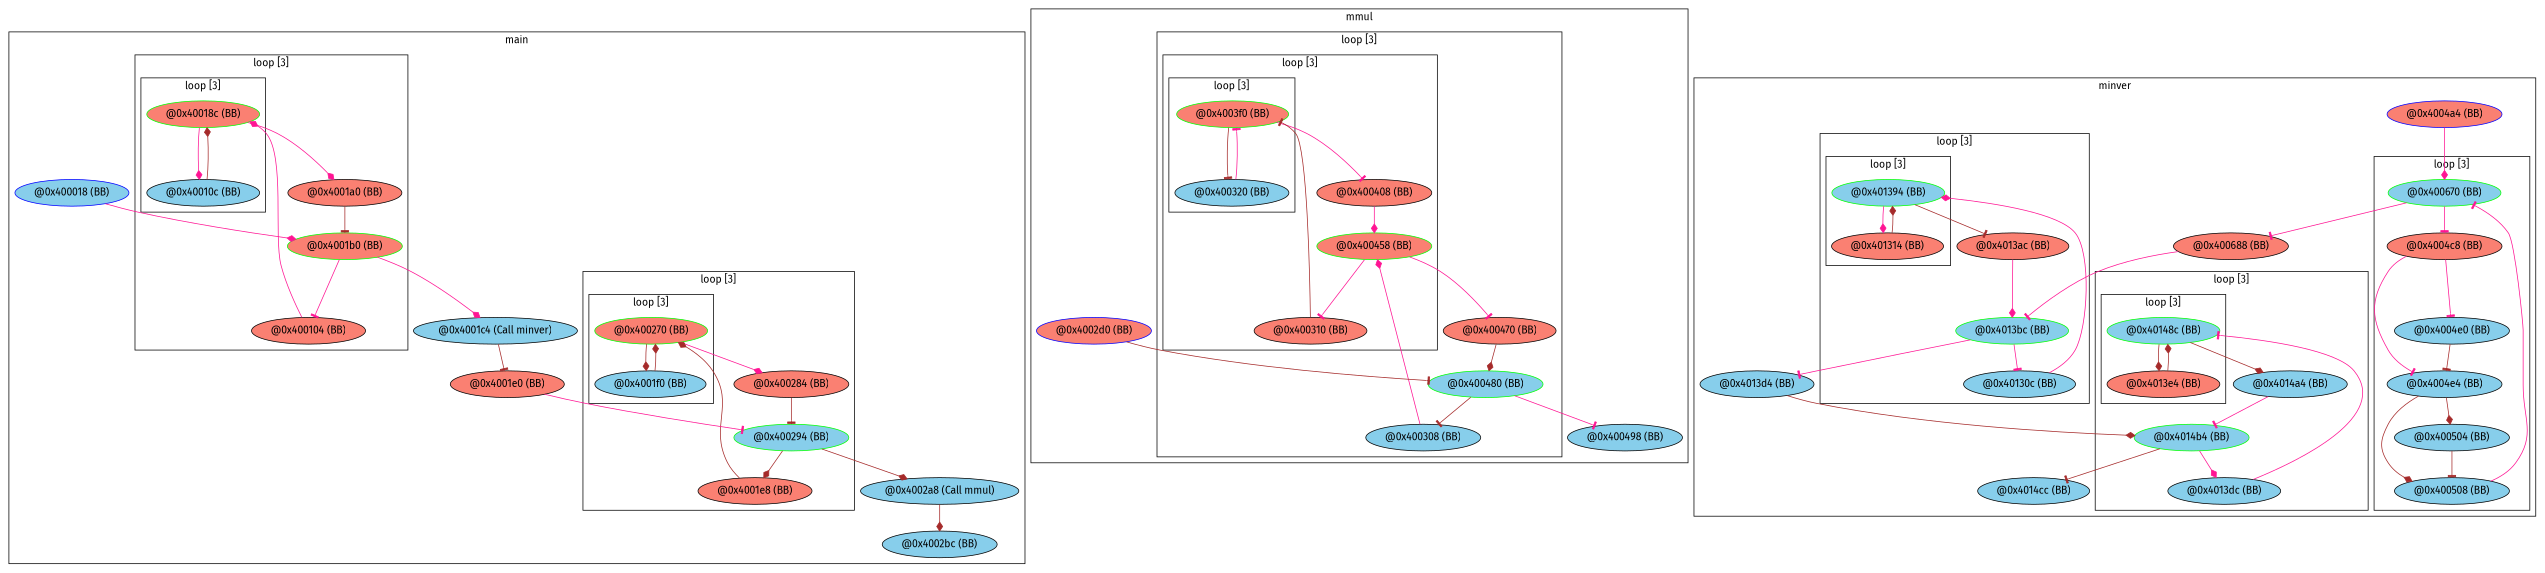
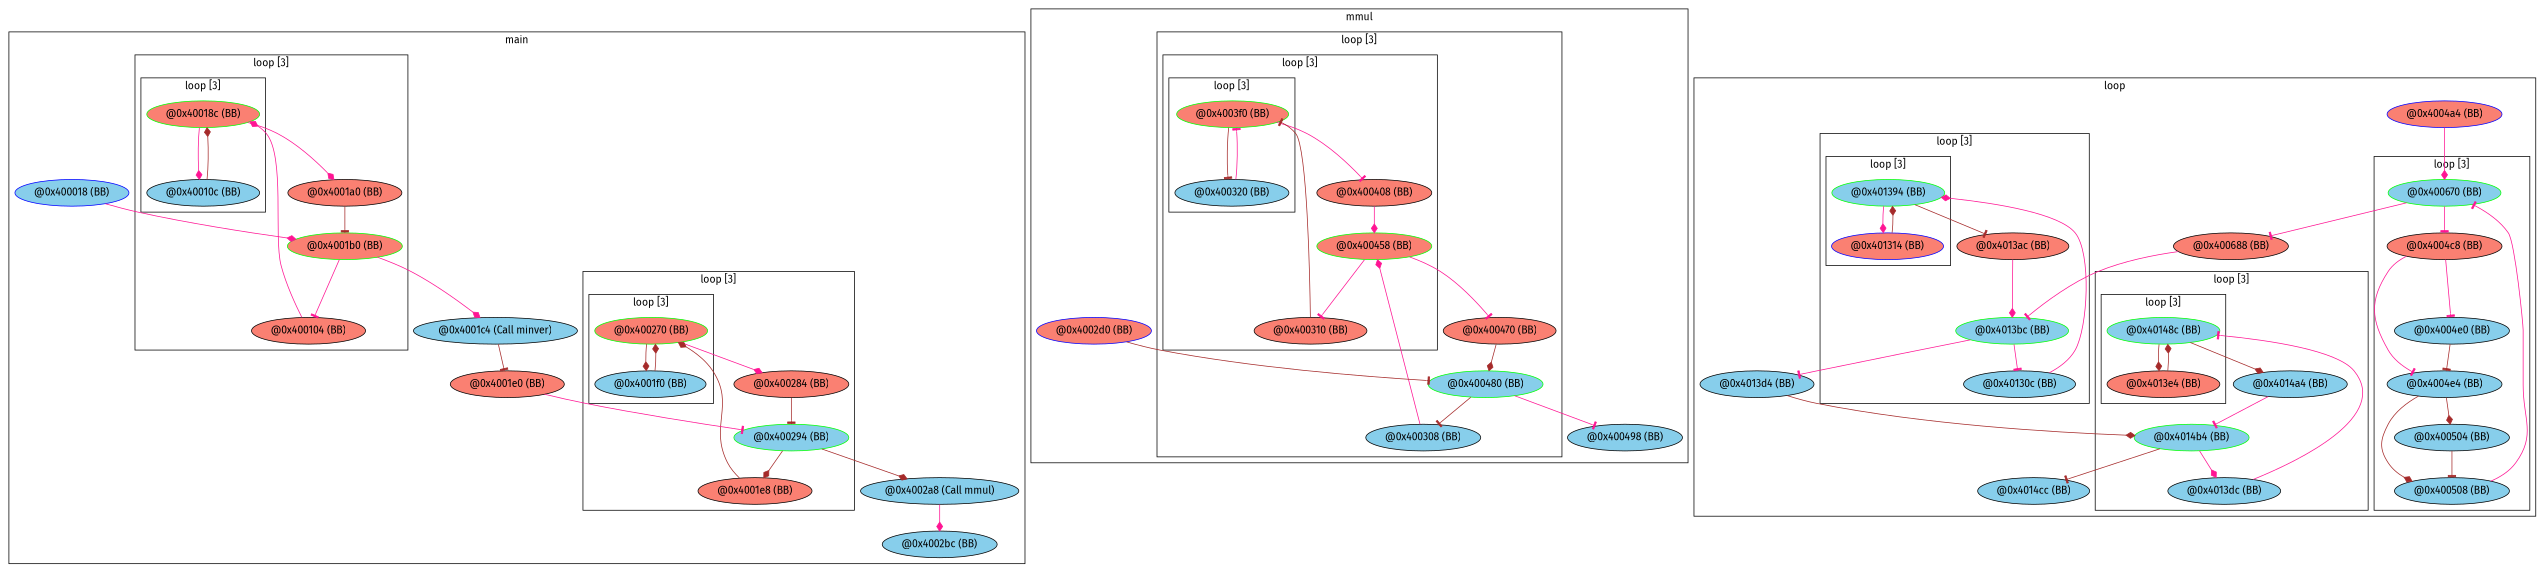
cluster "minver": label "minver" -> "loop"
node "@0x401314 (BB)": color black -> blue
edge "@0x4002a8 (Call mmul)" -> "@0x4002bc (BB)": color brown -> deeppink
